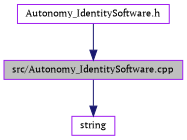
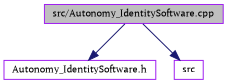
edge "Autonomy_IdentitySoftware.h" -> "src/Autonomy_IdentitySoftware.cpp": reversed
node "string": label "string" -> "src"
